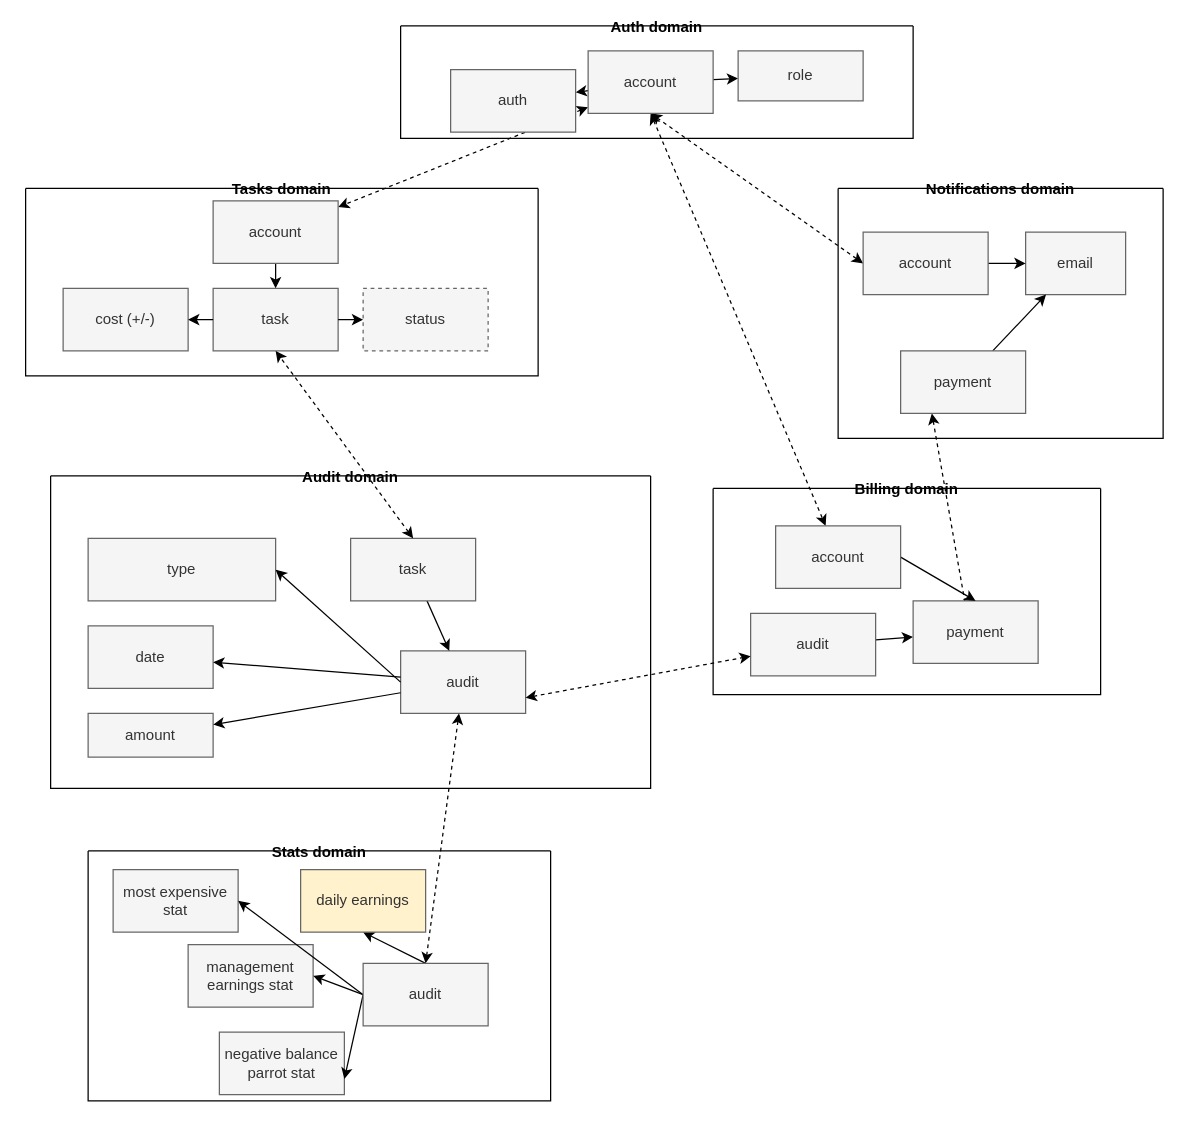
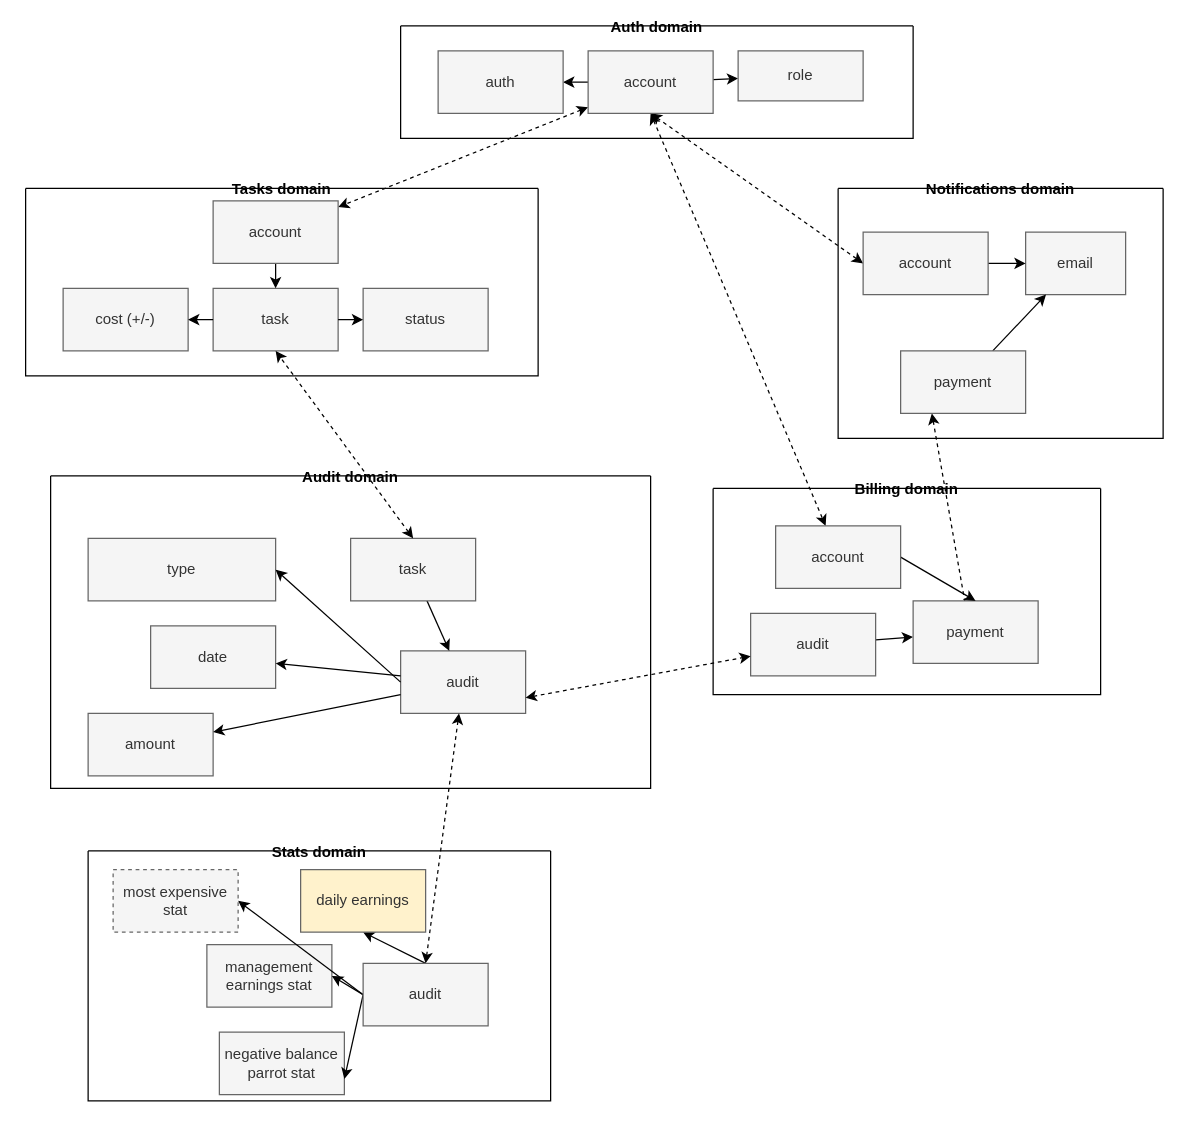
node "auth": moved (513, 101) -> (501, 82)
node "status": style dashed -> solid
node "date": moved (151, 657) -> (213, 657)
node "amount": size 125x44 -> 125x63
node "most expensive stat": style solid -> dashed
node "management earnings stat": moved (251, 976) -> (269, 976)
